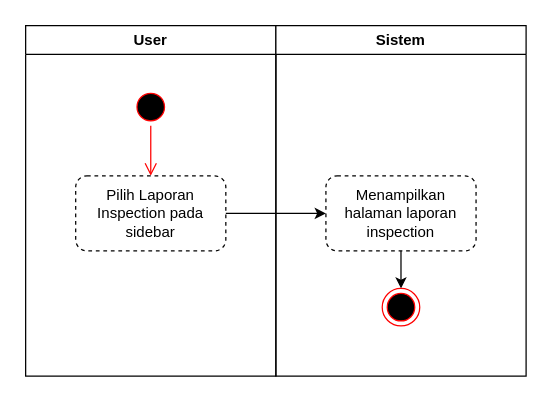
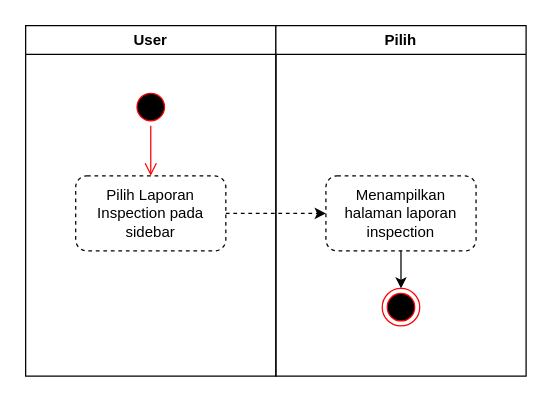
node "Sistem": label "Sistem" -> "Pilih"
edge "Pilih Laporan Inspection pada sidebar" -> "Menampilkan halaman laporan inspection": style solid -> dashed
